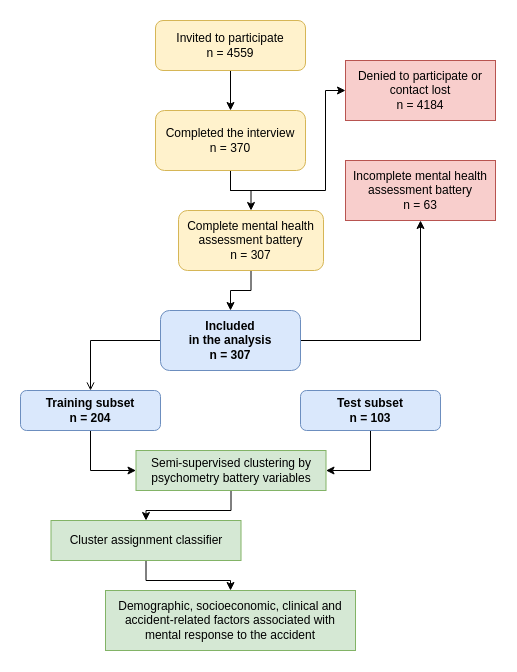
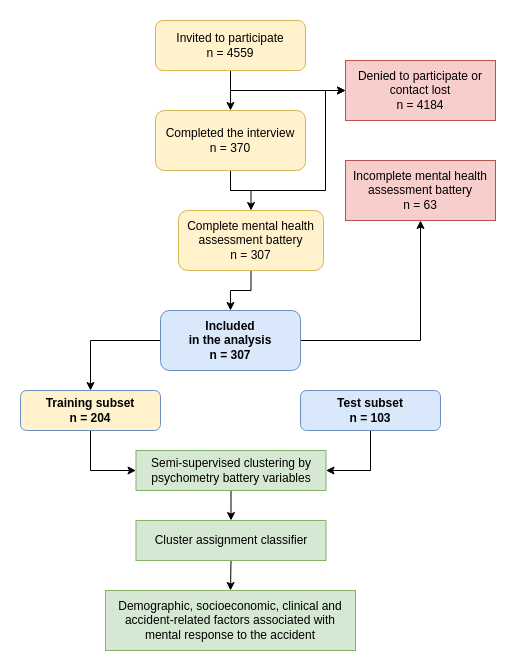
edge "Invited to participate n = 4559" -> "Denied to participate or contact lost n = 4184": added
edge "Included in the analysis n = 307" -> "Training subset n = 204": arrowhead open -> classic
node "Training subset n = 204": fillcolor #dae8fc -> #fff2cc
node "Cluster assignment classifier": moved (146, 541) -> (231, 541)
